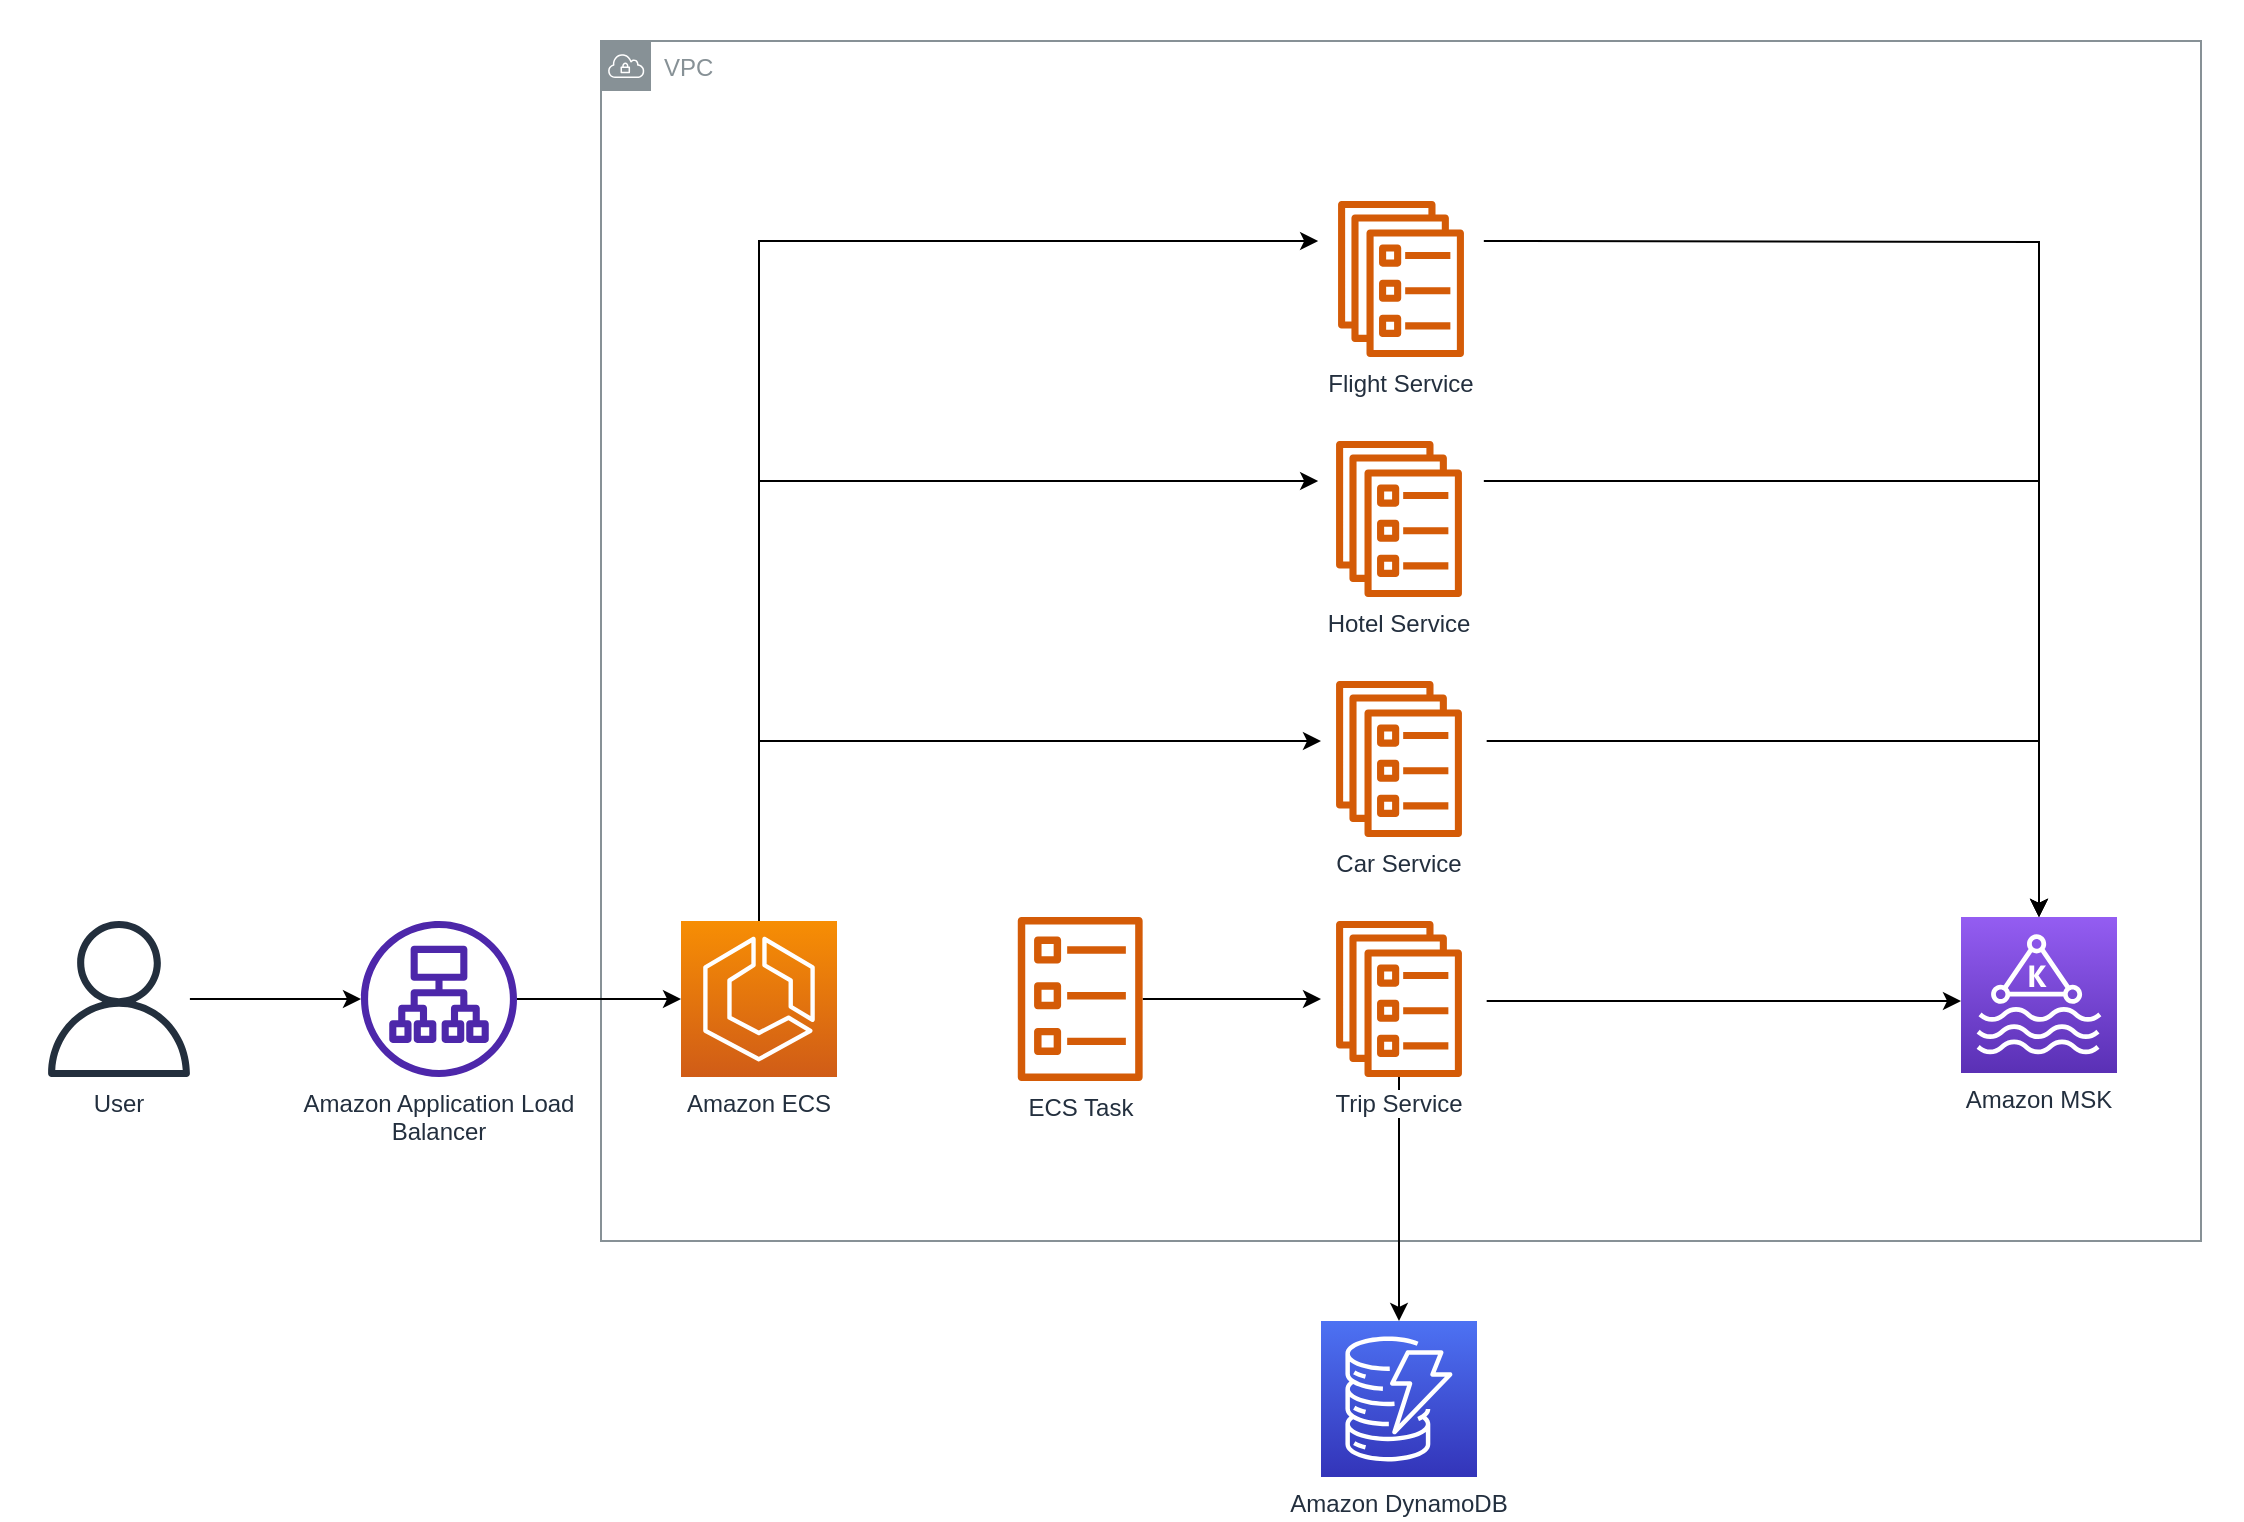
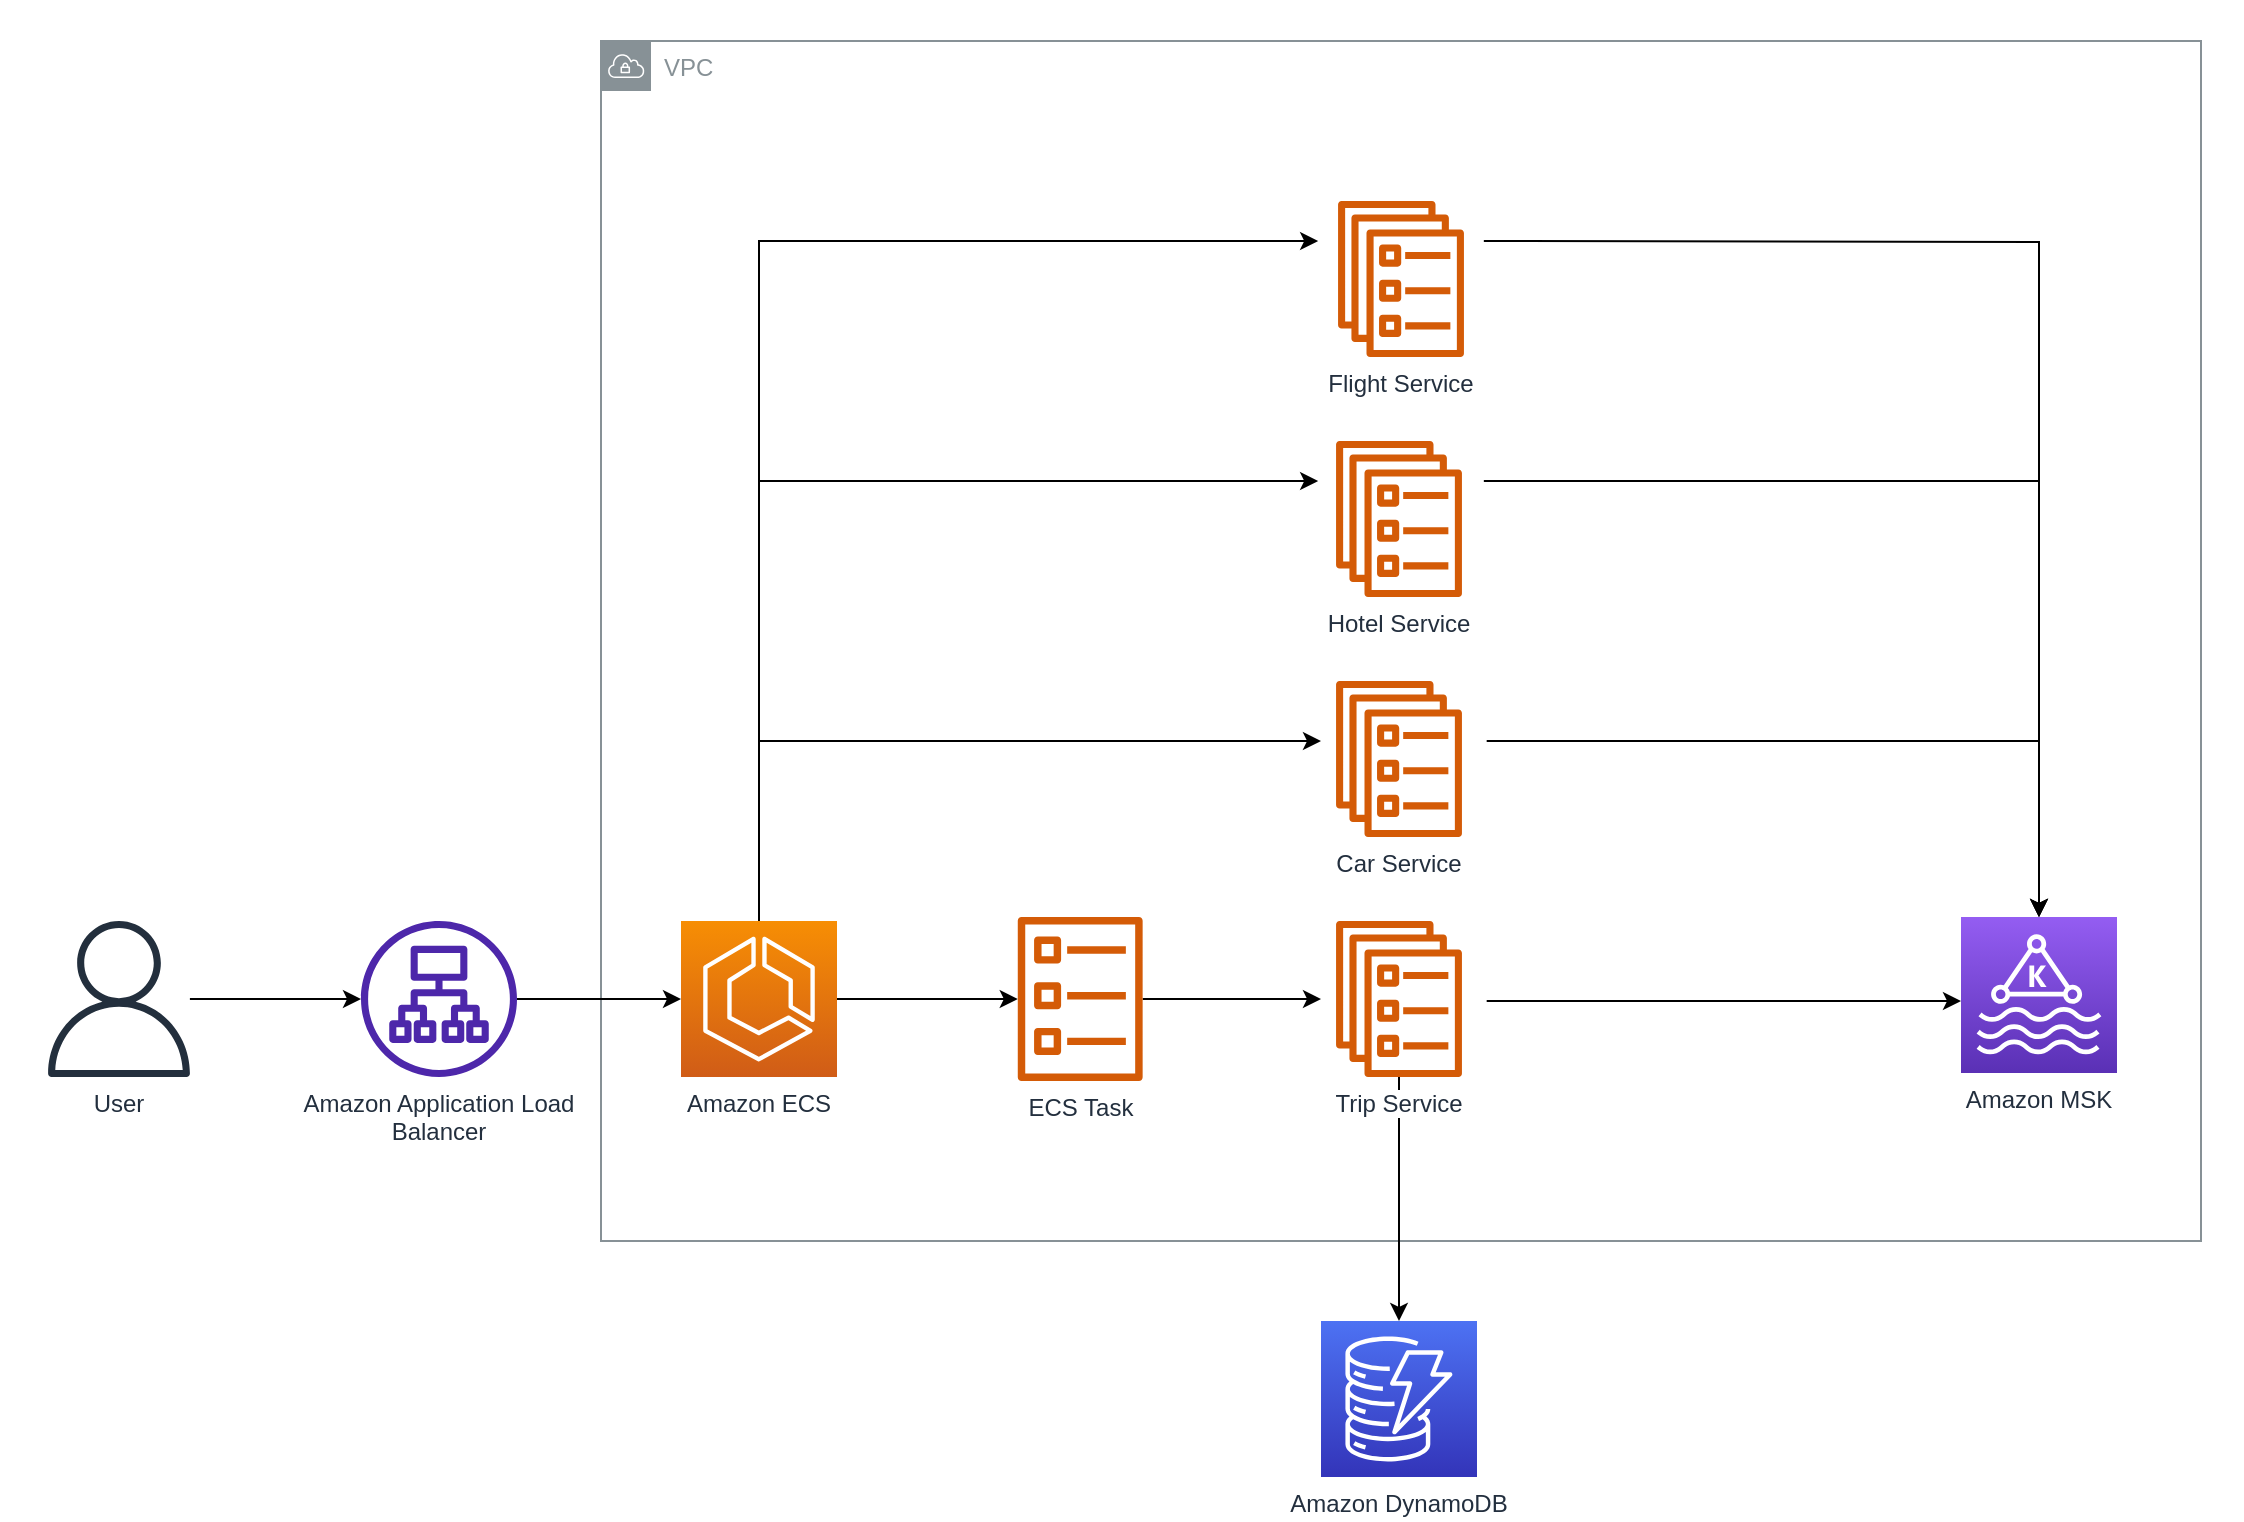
edge "Amazon ECS" -> "ECS Task": added
